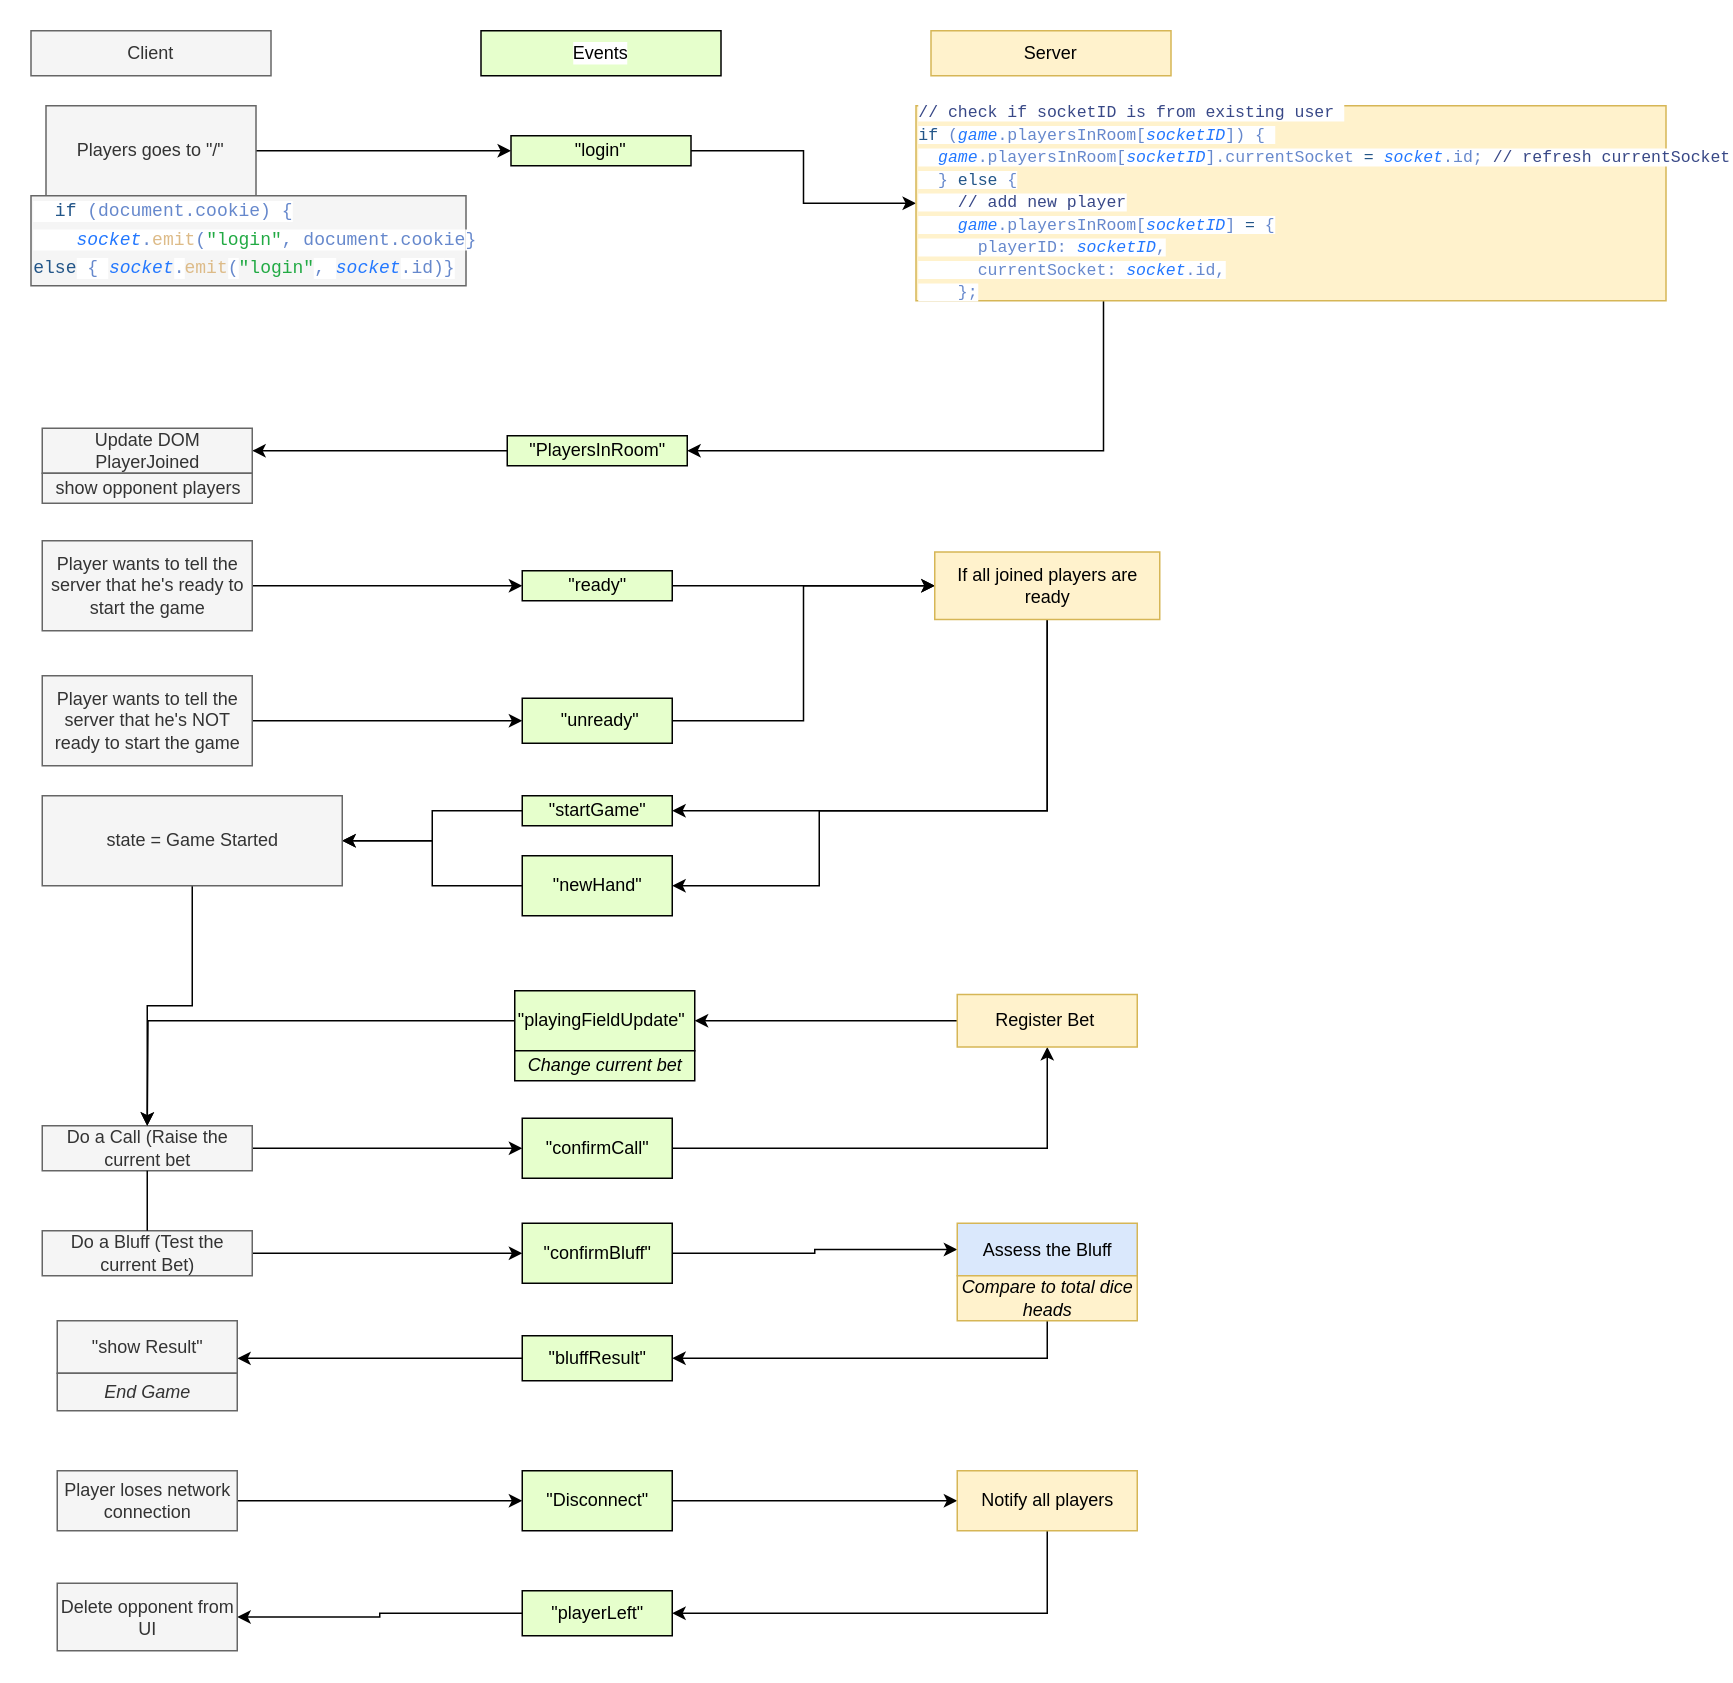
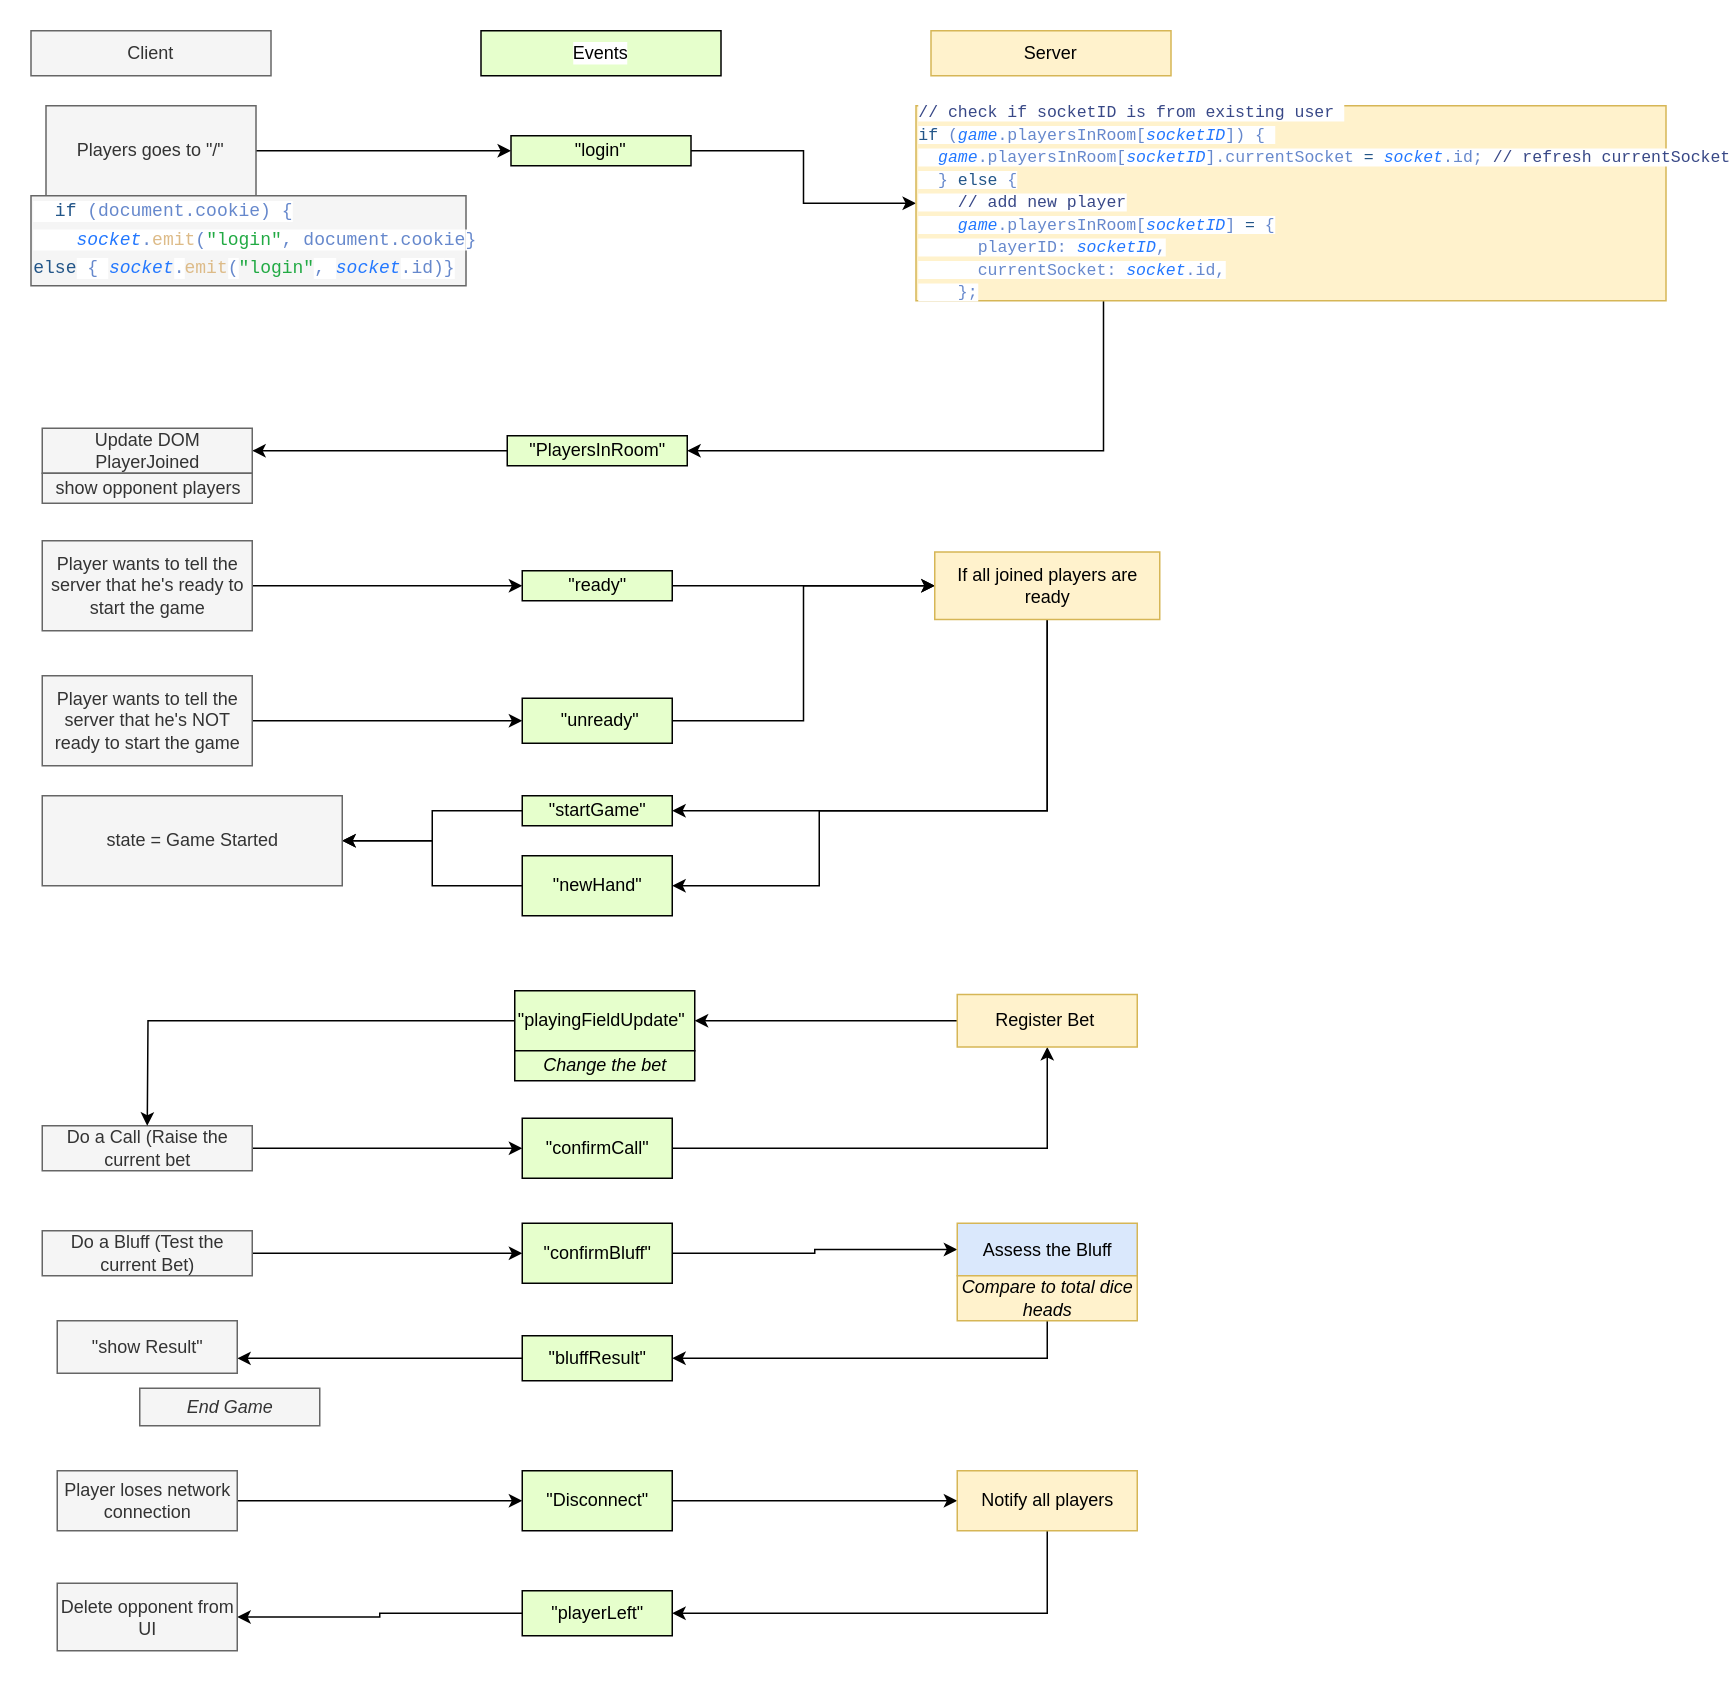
edge "state = Game Started" -> "Do a Call (Raise the current bet": removed
node "Change current bet": label "Change current bet" -> "Change the bet"
edge "Do a Call (Raise the current bet" -- "Do a Bluff (Test the current Bet)": removed
node "End Game": moved (147, 1392) -> (230, 1407)
